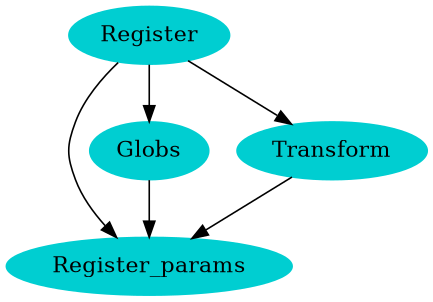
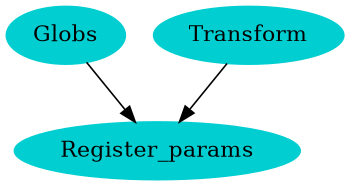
node "Register": removed
